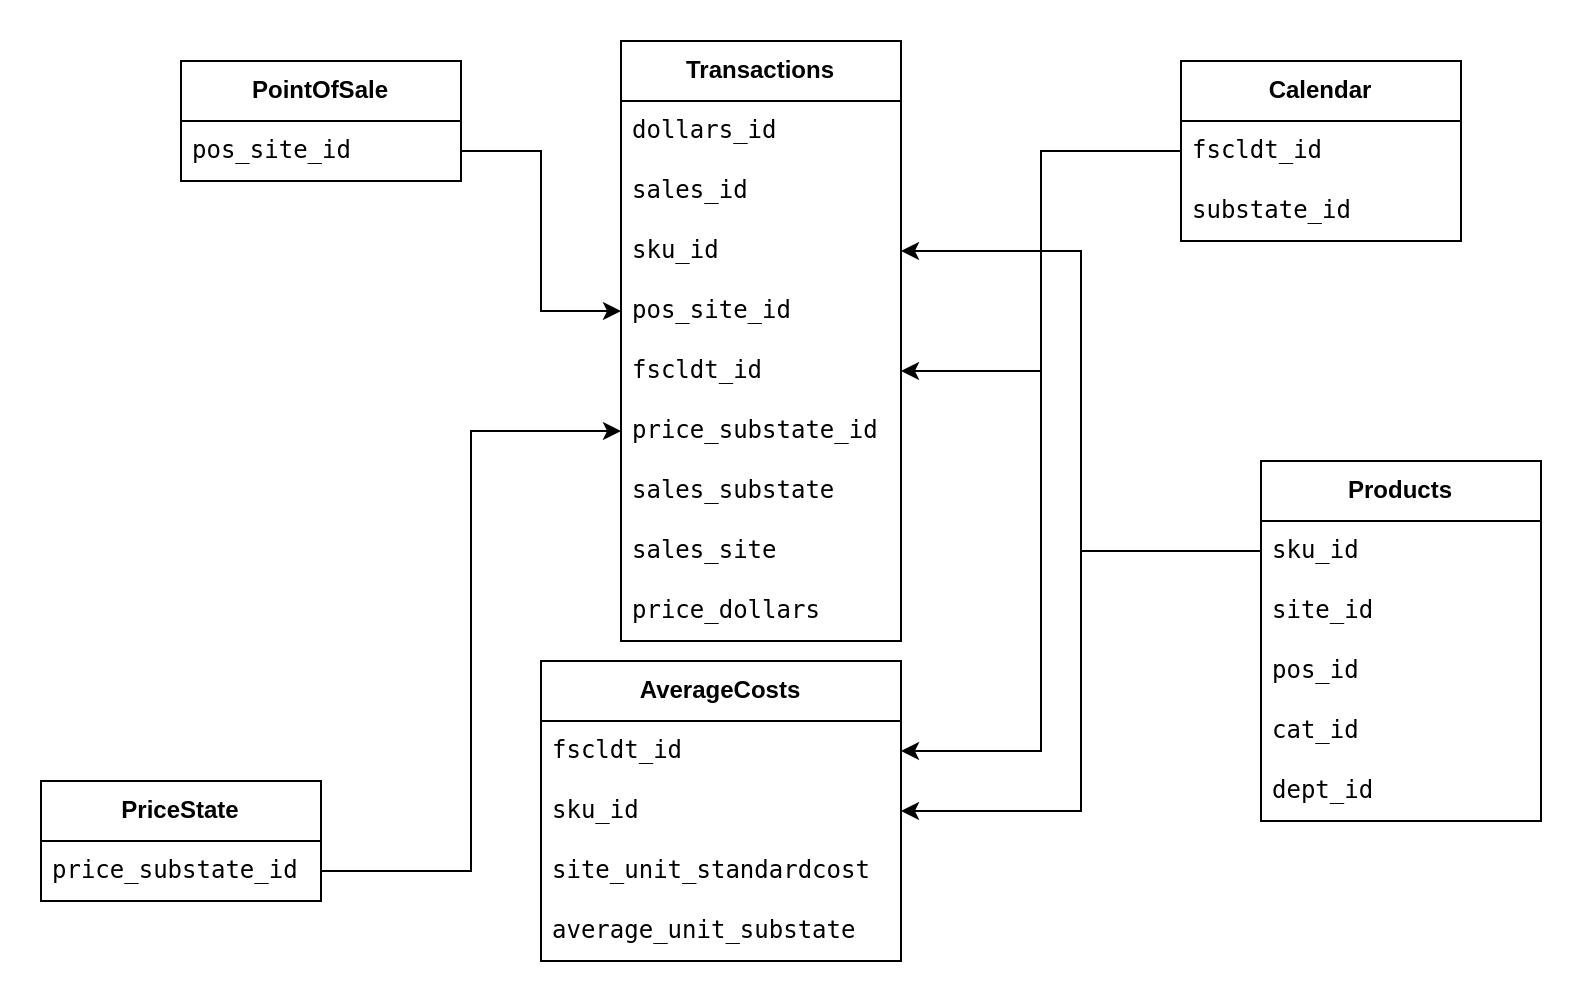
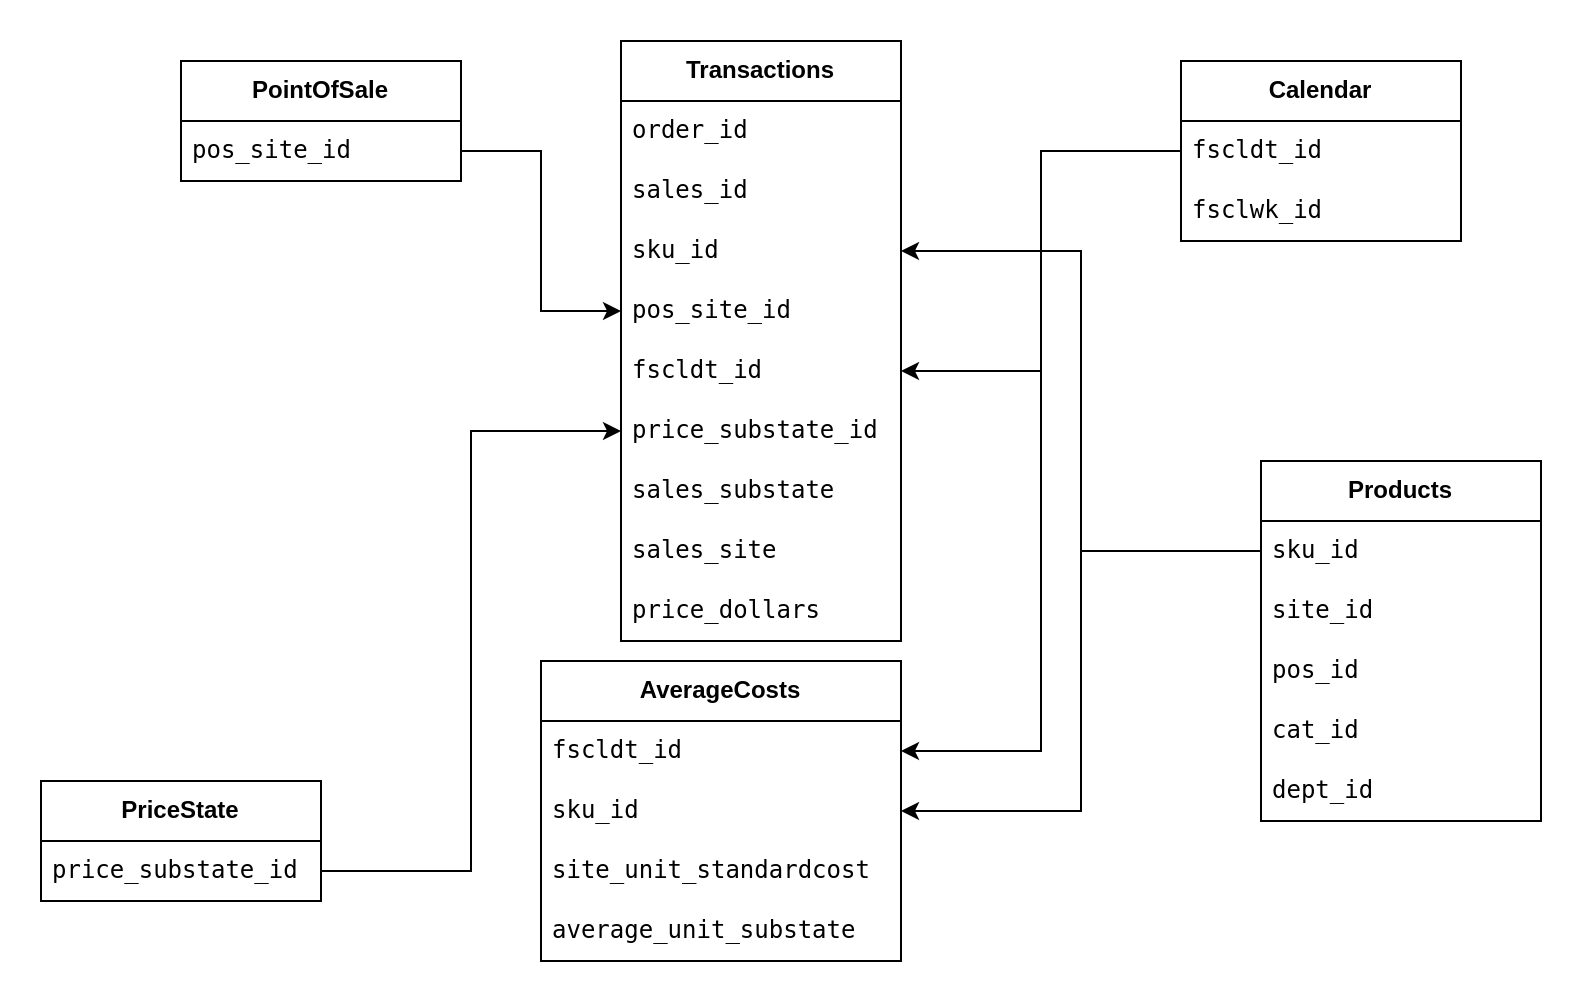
node "dollars_id": label "dollars_id" -> "order_id"
node "substate_id": label "substate_id" -> "fsclwk_id"
